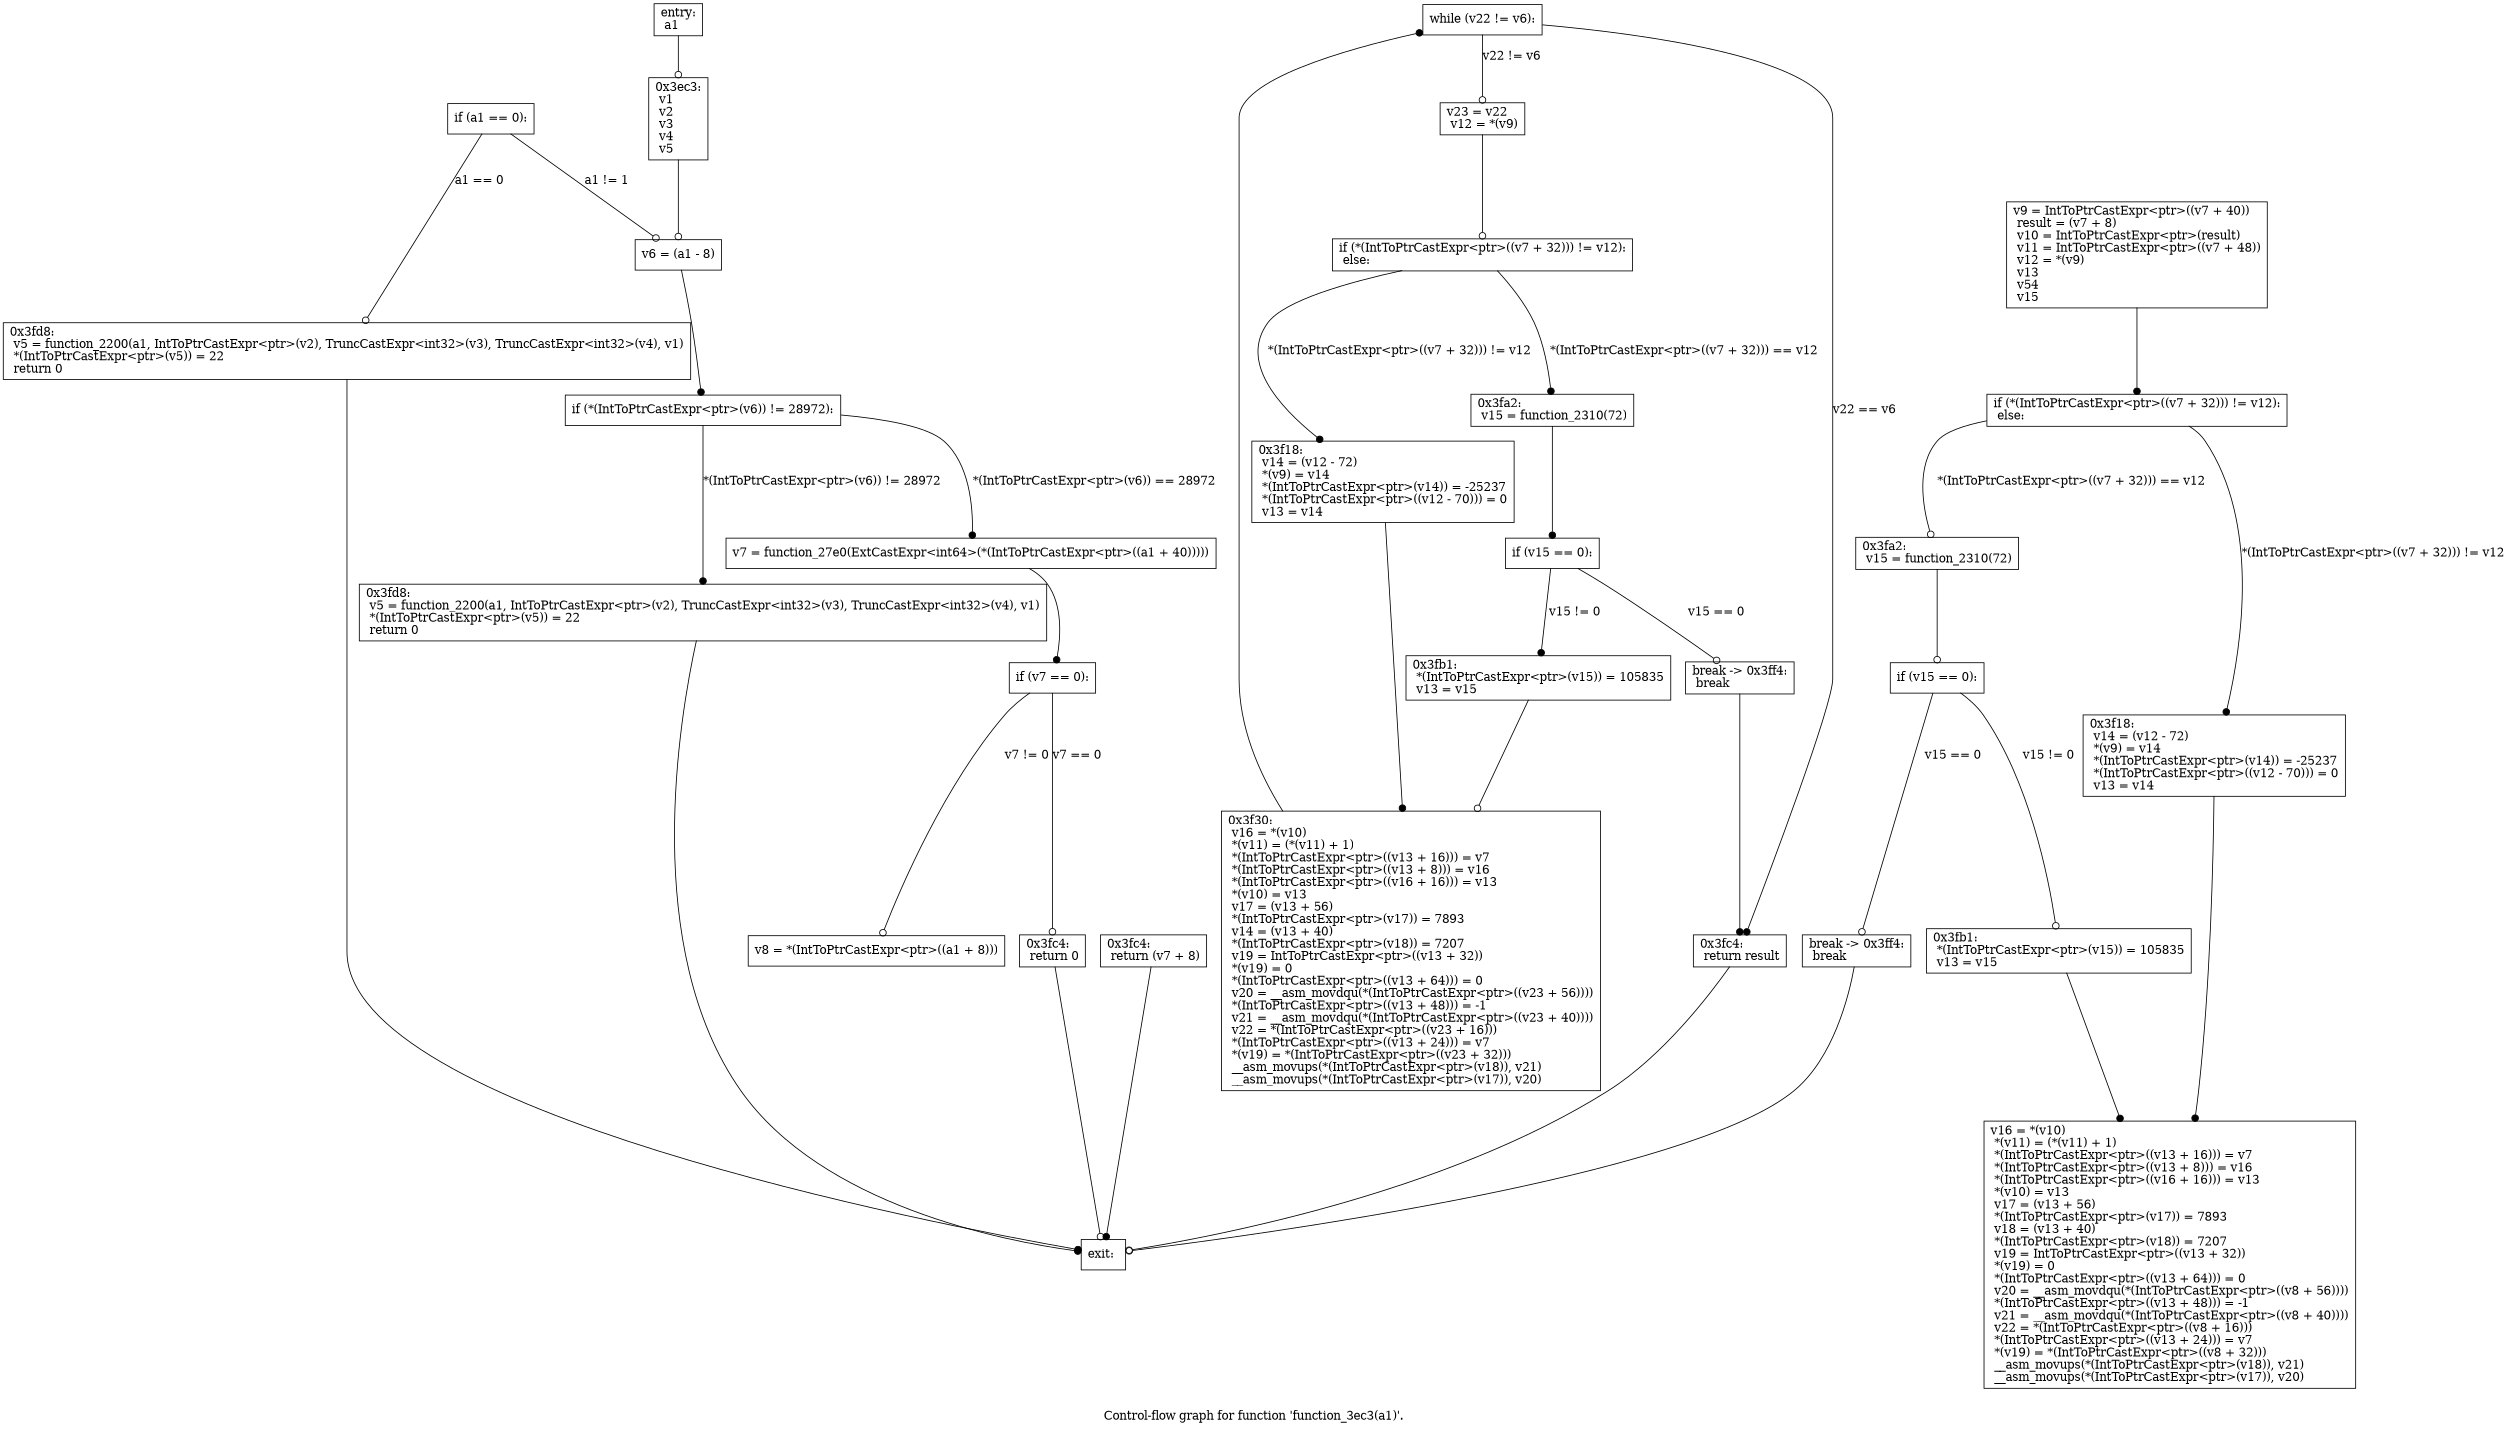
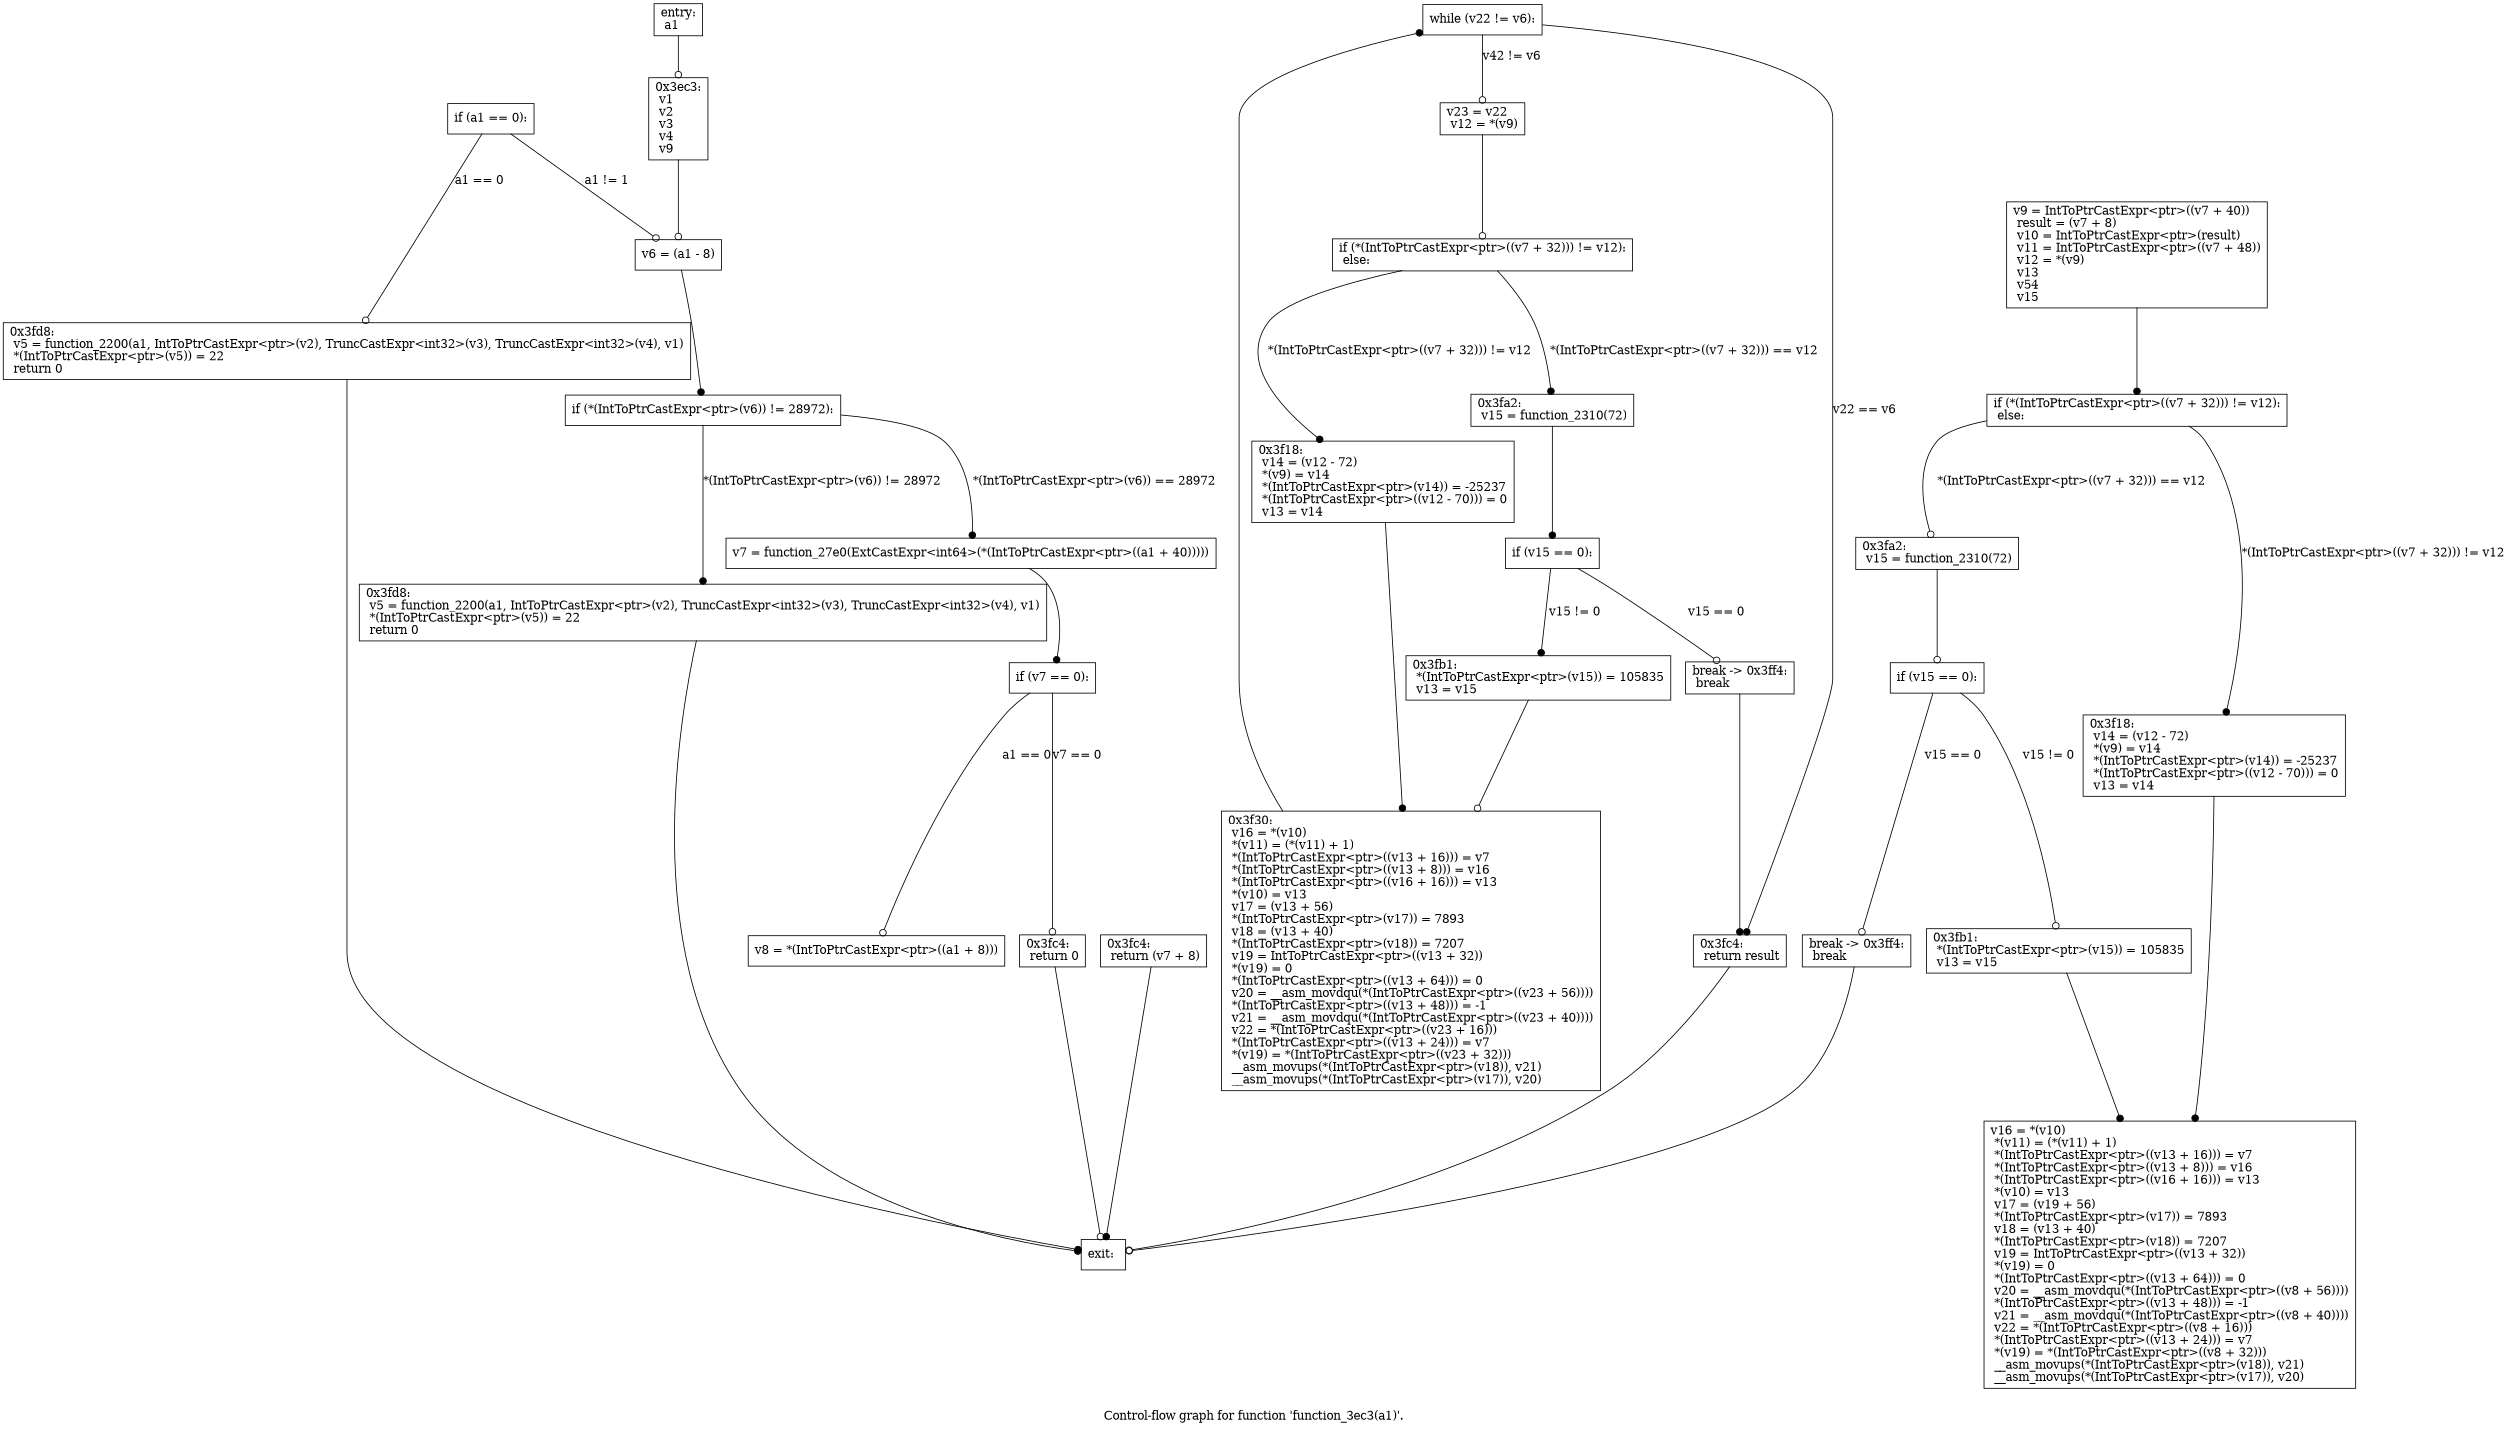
edge "while (v22 != v6):" -> "v23 = v22": label "v22 != v6" -> "v42 != v6"
node "0x3ec3:": text "v5" -> "v9"
edge "if (v7 == 0):" -> "v8 = *(IntToPtrCastExpr<ptr>((a1 + 8)))": label "v7 != 0" -> "a1 == 0"
node "0x3f30:": text "v14 = (v13 + 40)" -> "v18 = (v13 + 40)"
node "v16 = *(v10)": text "v17 = (v13 + 56)" -> "v17 = (v19 + 56)"
